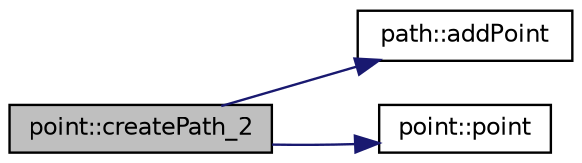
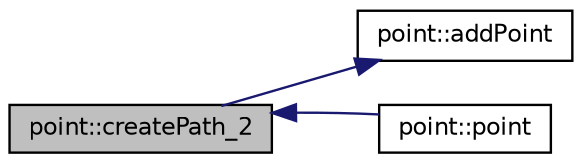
node "path::addPoint": label "path::addPoint" -> "point::addPoint"
edge "point::createPath_2" -> "point::point": reversed
